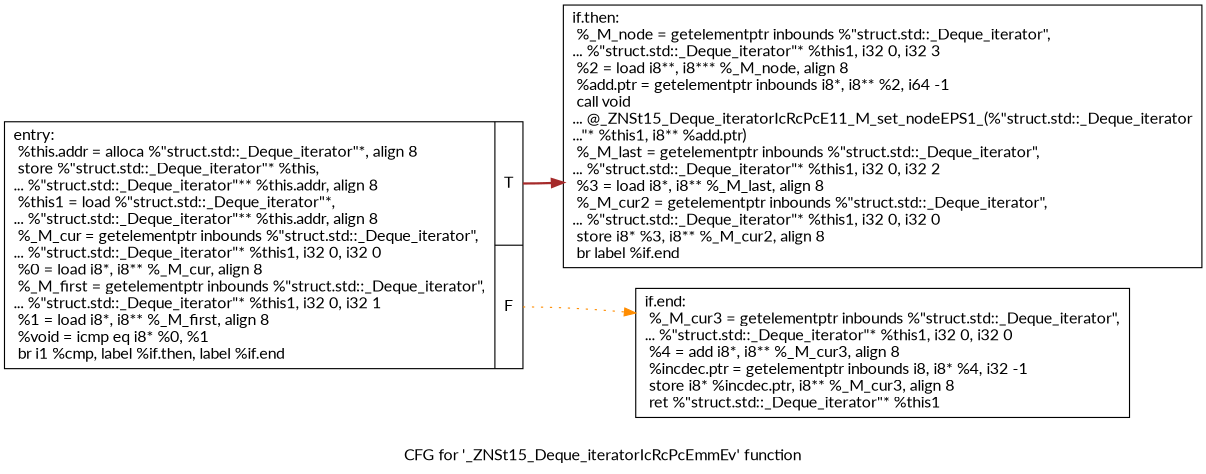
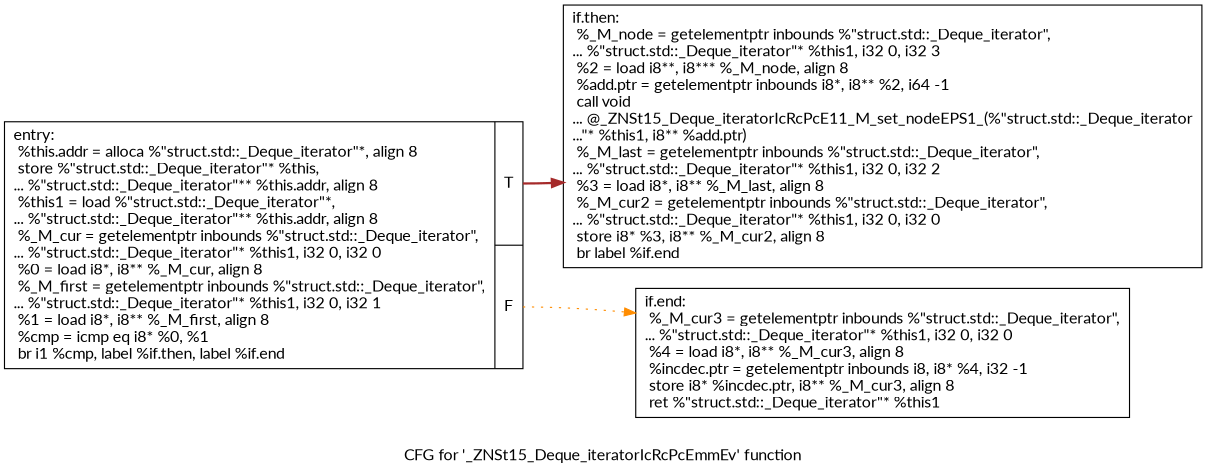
node "entry:": text "%void = icmp eq i8* %0, %1" -> "%cmp = icmp eq i8* %0, %1"
node "if.end:": text "%4 = add i8*, i8** %_M_cur3, align 8" -> "%4 = load i8*, i8** %_M_cur3, align 8"
